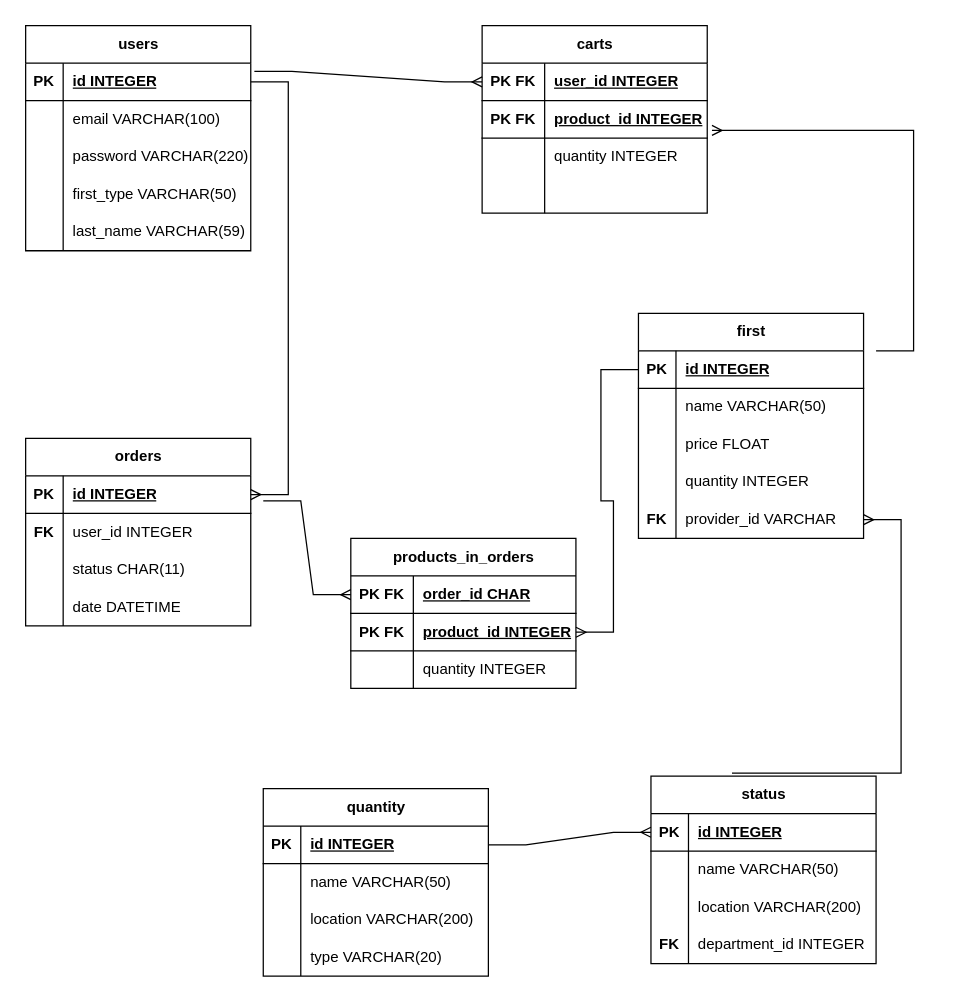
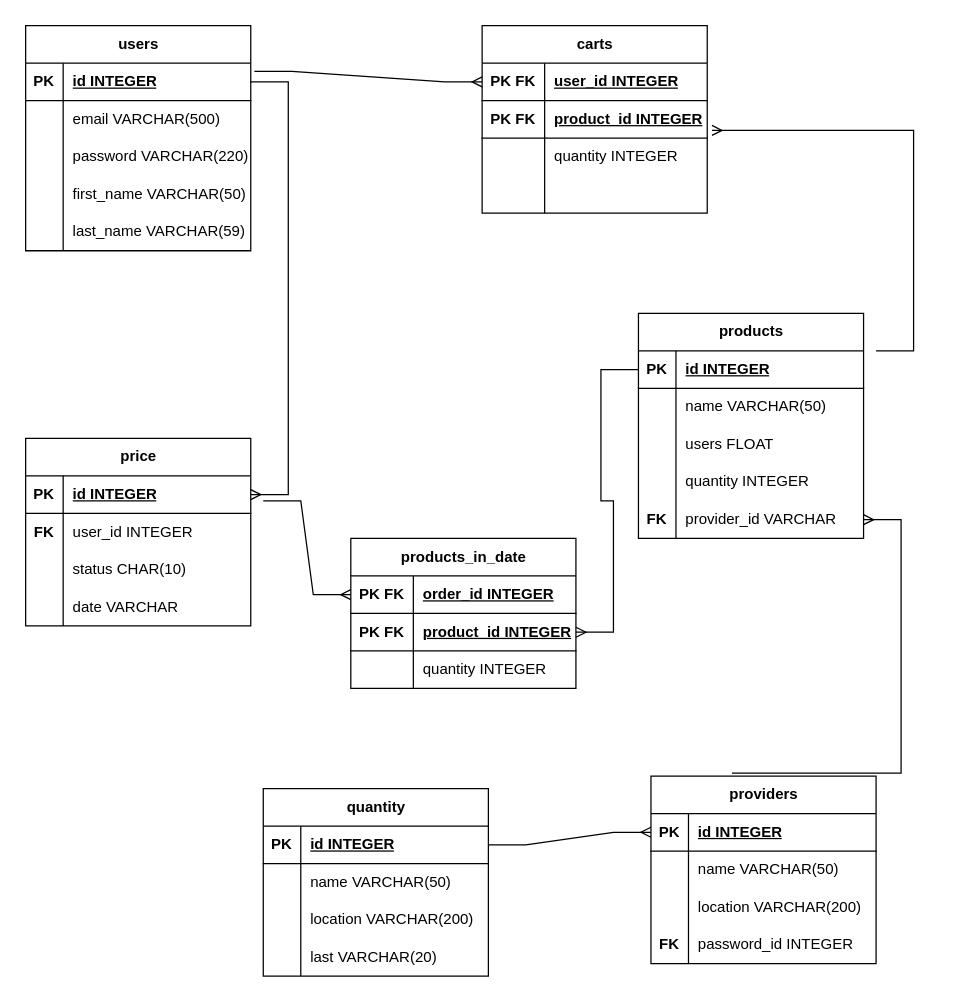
node "email VARCHAR(100)": label "email VARCHAR(100)" -> "email VARCHAR(500)"
node "first_type VARCHAR(50)": label "first_type VARCHAR(50)" -> "first_name VARCHAR(50)"
node "first": label "first" -> "products"
node "price FLOAT": label "price FLOAT" -> "users FLOAT"
node "orders": label "orders" -> "price"
node "products_in_orders": label "products_in_orders" -> "products_in_date"
node "status CHAR(11)": label "status CHAR(11)" -> "status CHAR(10)"
node "order_id CHAR": label "order_id CHAR" -> "order_id INTEGER"
node "date DATETIME": label "date DATETIME" -> "date VARCHAR"
node "status": label "status" -> "providers"
node "department_id INTEGER": label "department_id INTEGER" -> "password_id INTEGER"
node "type VARCHAR(20)": label "type VARCHAR(20)" -> "last VARCHAR(20)"
